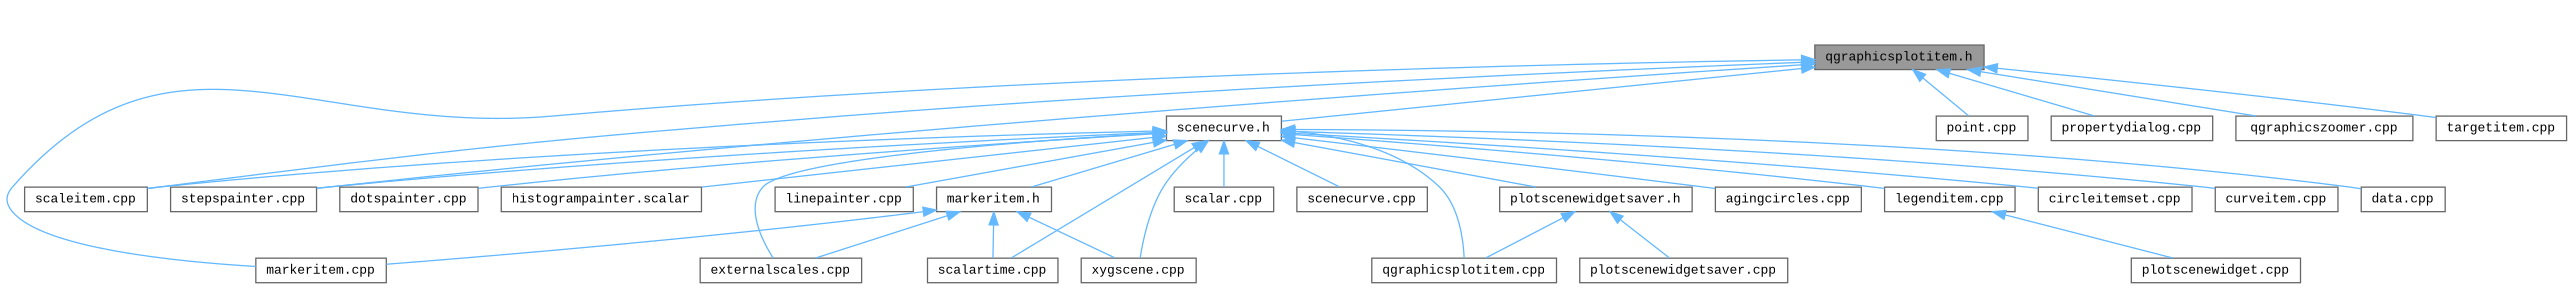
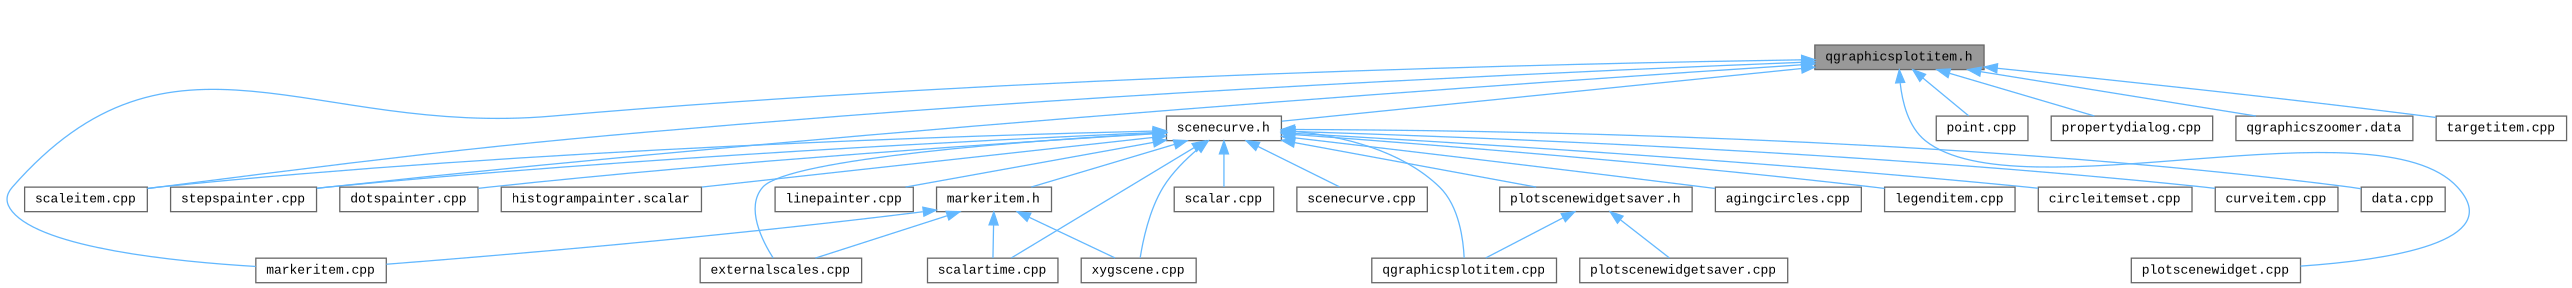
node "qgraphicszoomer.cpp": label "qgraphicszoomer.cpp" -> "qgraphicszoomer.data"
edge "plotscenewidget.cpp" -> "legenditem.cpp": now "plotscenewidget.cpp" -> "qgraphicsplotitem.h"
